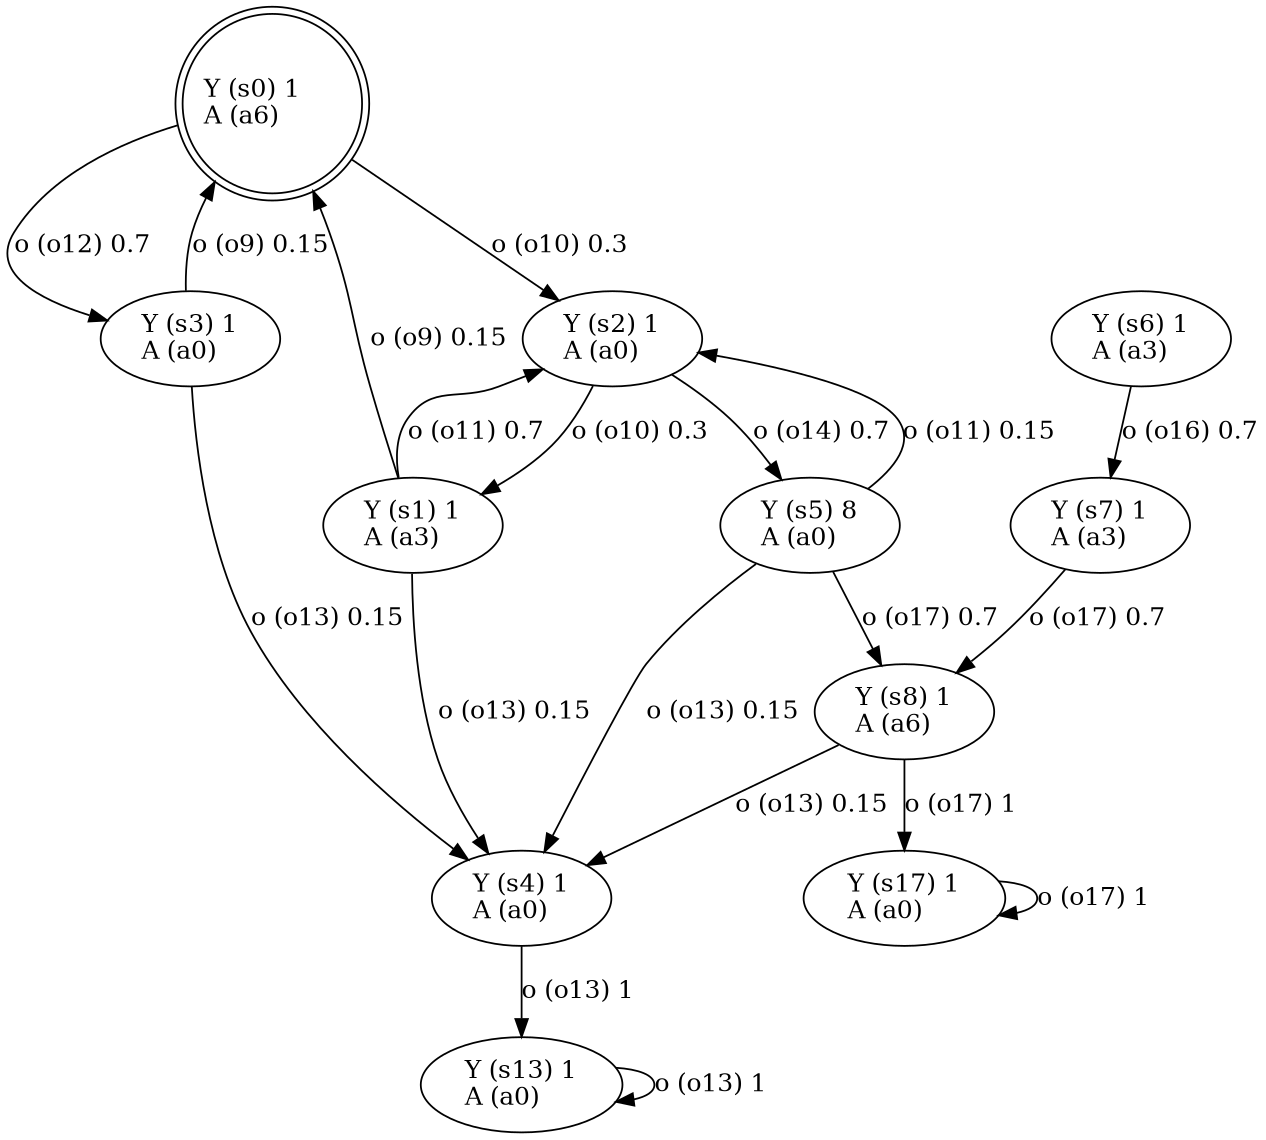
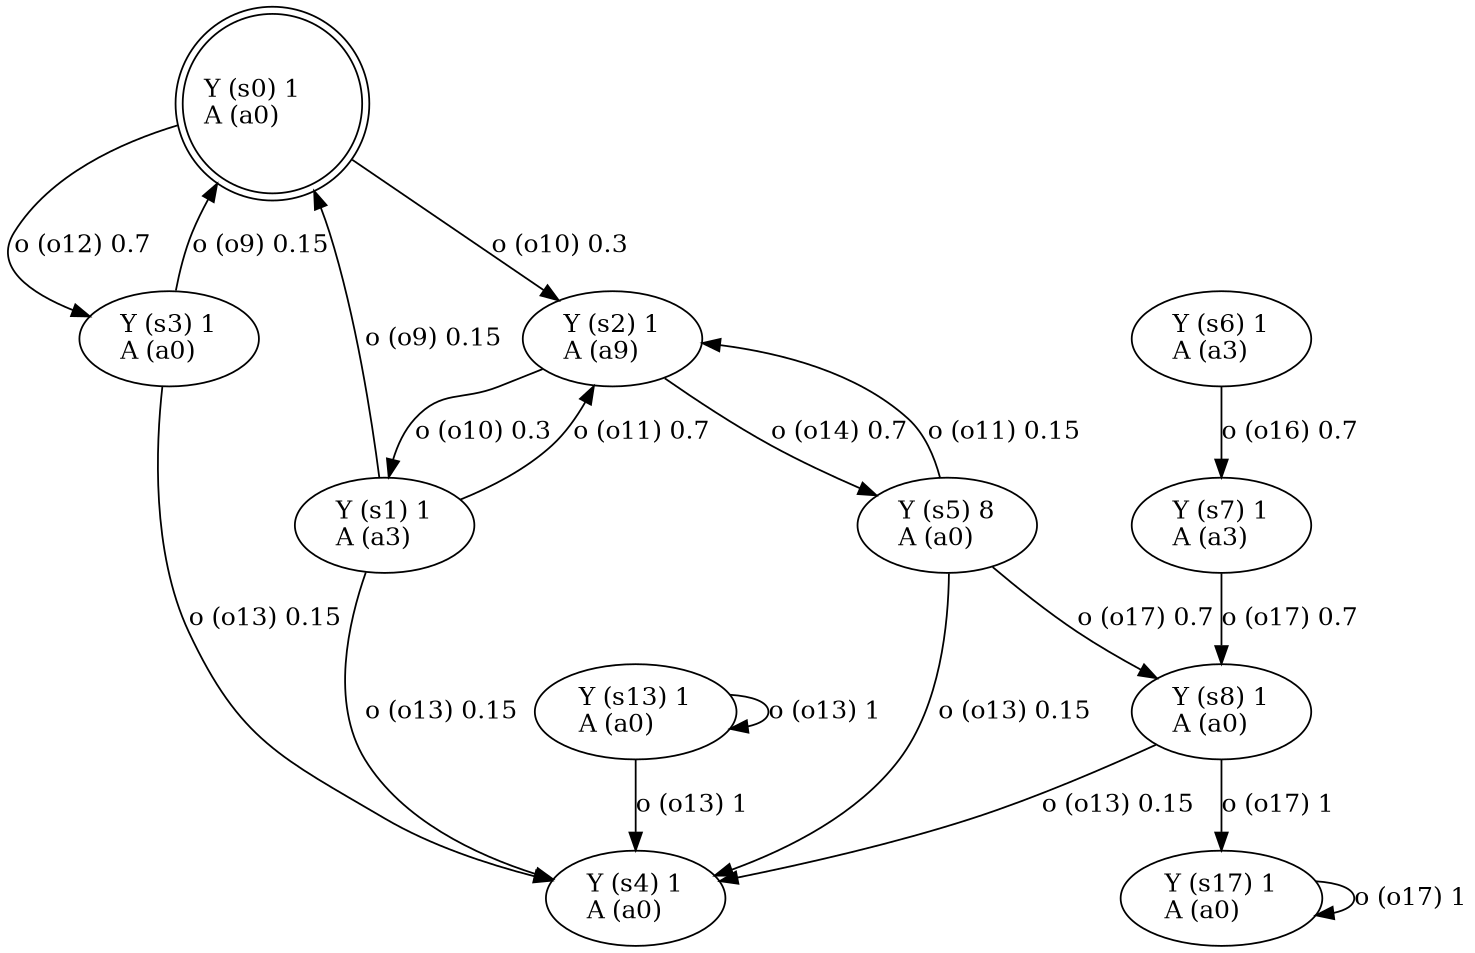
node "Y (s0) 1 A (a6)": label "Y (s0) 1 A (a6)" -> "Y (s0) 1 A (a0)"
node "Y (s2) 1 A (a0)": label "Y (s2) 1 A (a0)" -> "Y (s2) 1 A (a9)"
node "Y (s8) 1 A (a6)": label "Y (s8) 1 A (a6)" -> "Y (s8) 1 A (a0)"
edge "Y (s4) 1 A (a0)" -> "Y (s13) 1 A (a0)": reversed
